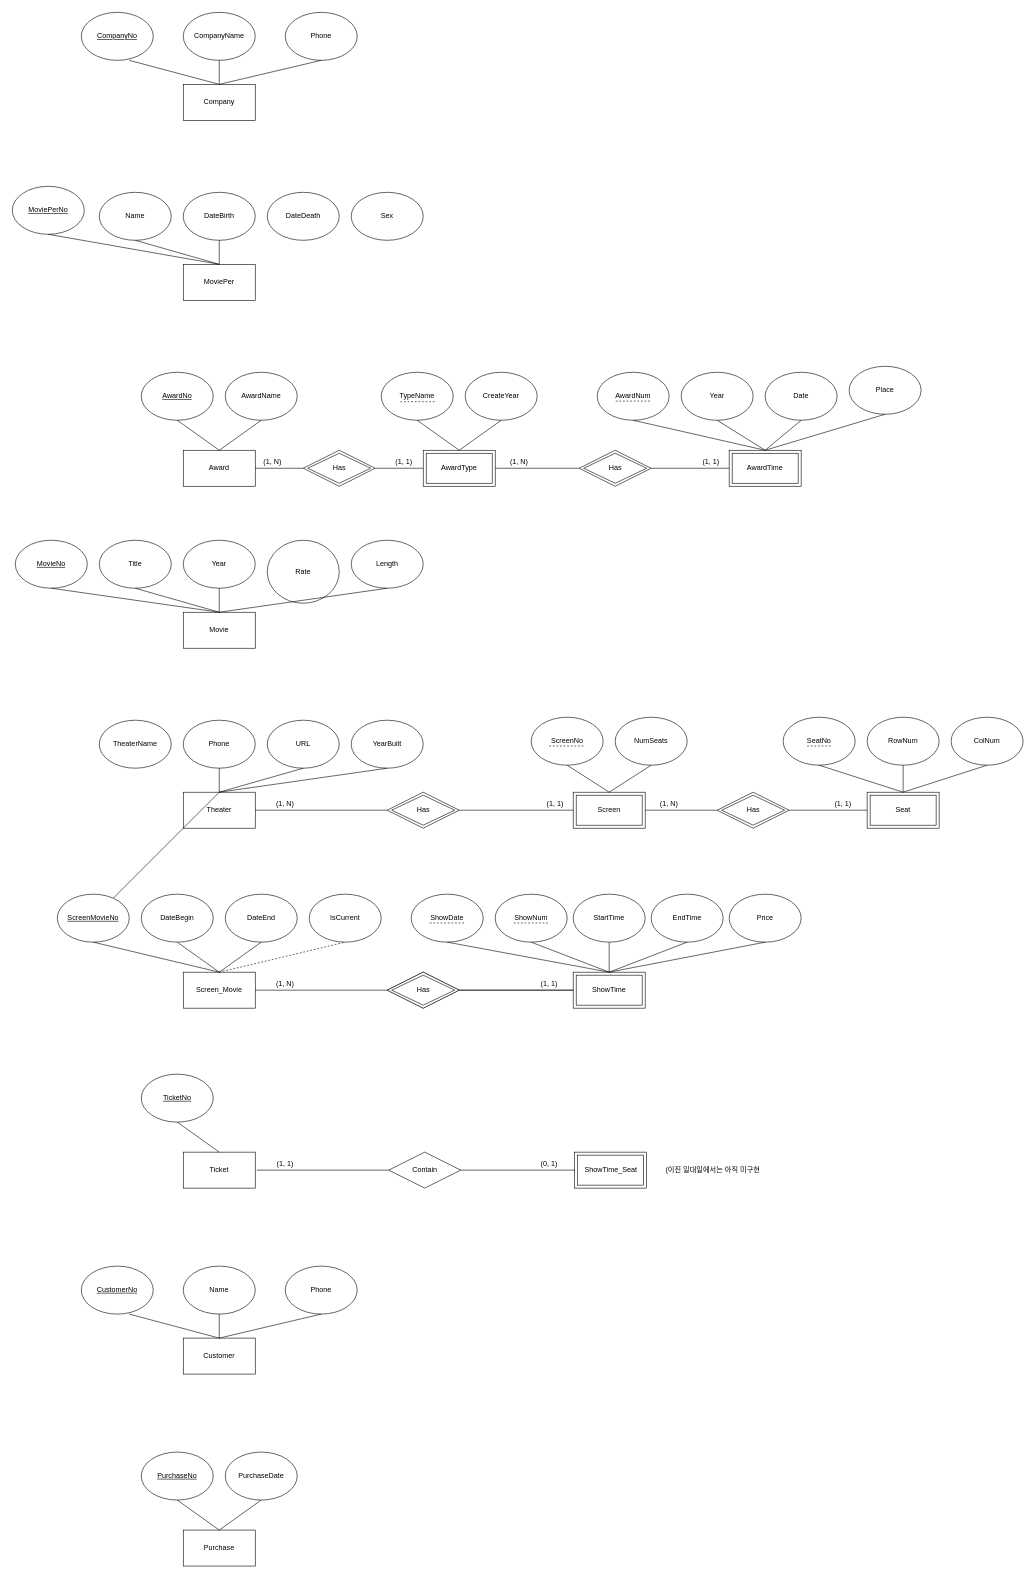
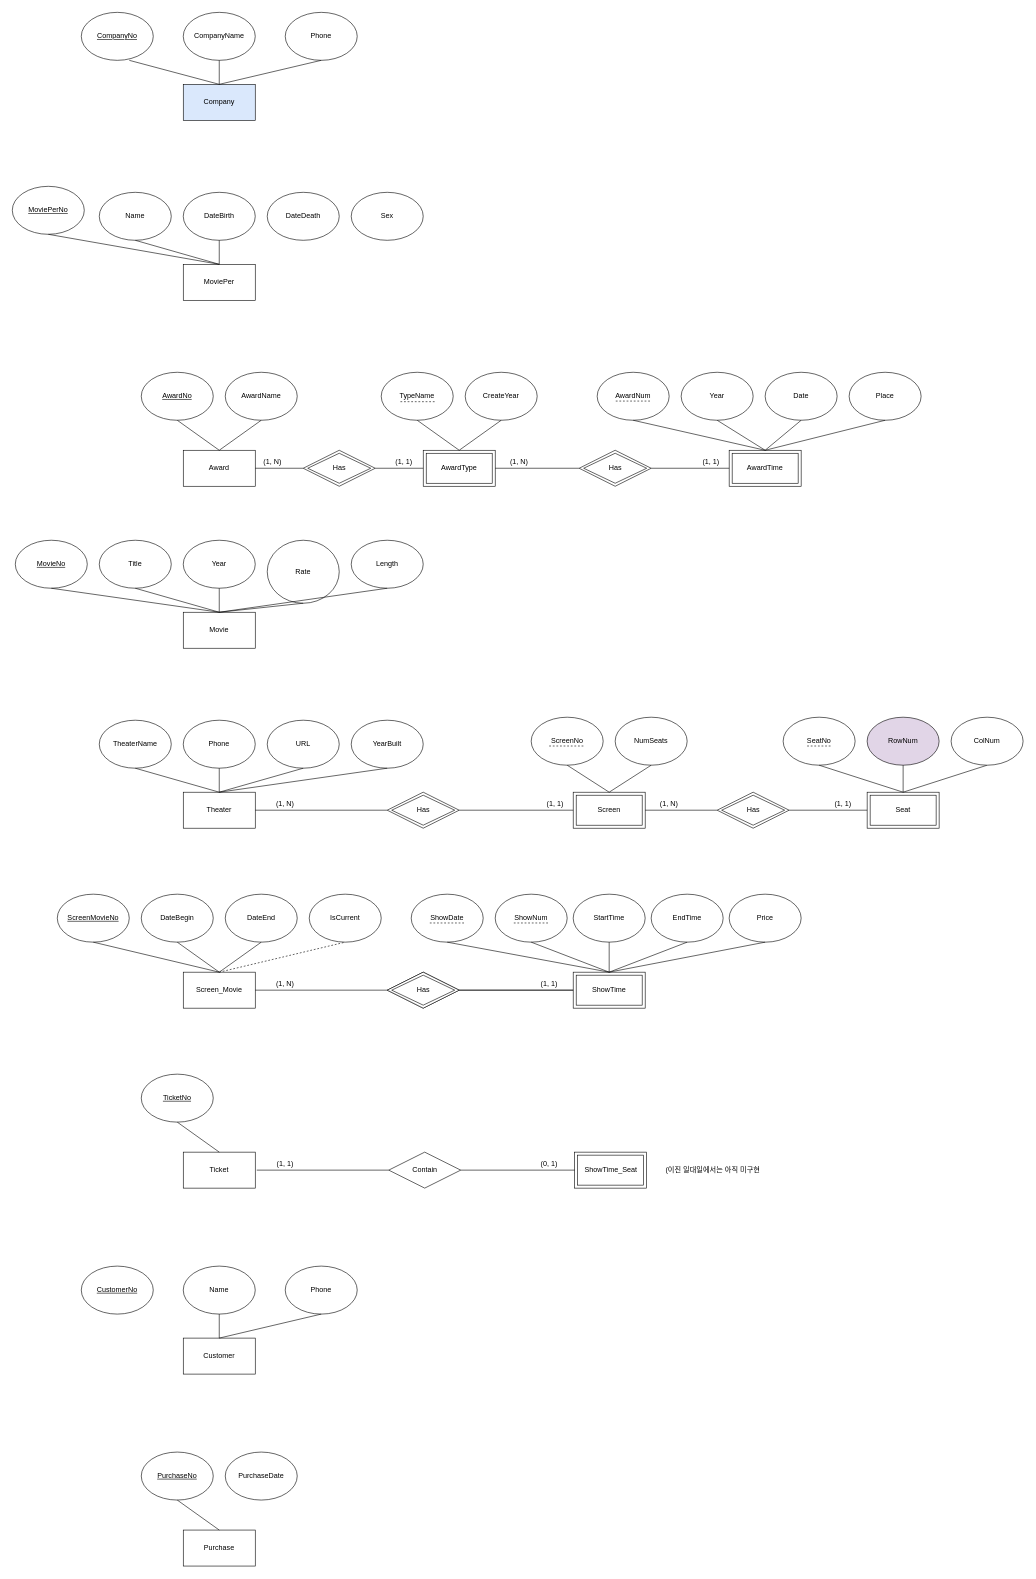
node "Company": fillcolor #ffffff -> #dae8fc
node "Place": moved (885, 390) -> (885, 396)
edge "Rate" -- "Movie": added
node "RowNum": fillcolor #ffffff -> #e1d5e7
edge "Theater" -- "ScreenMovieNo": now "Theater" -- "TheaterName"
edge "CustomerNo" -- "Customer": removed
edge "PurchaseDate" -- "Purchase": removed
